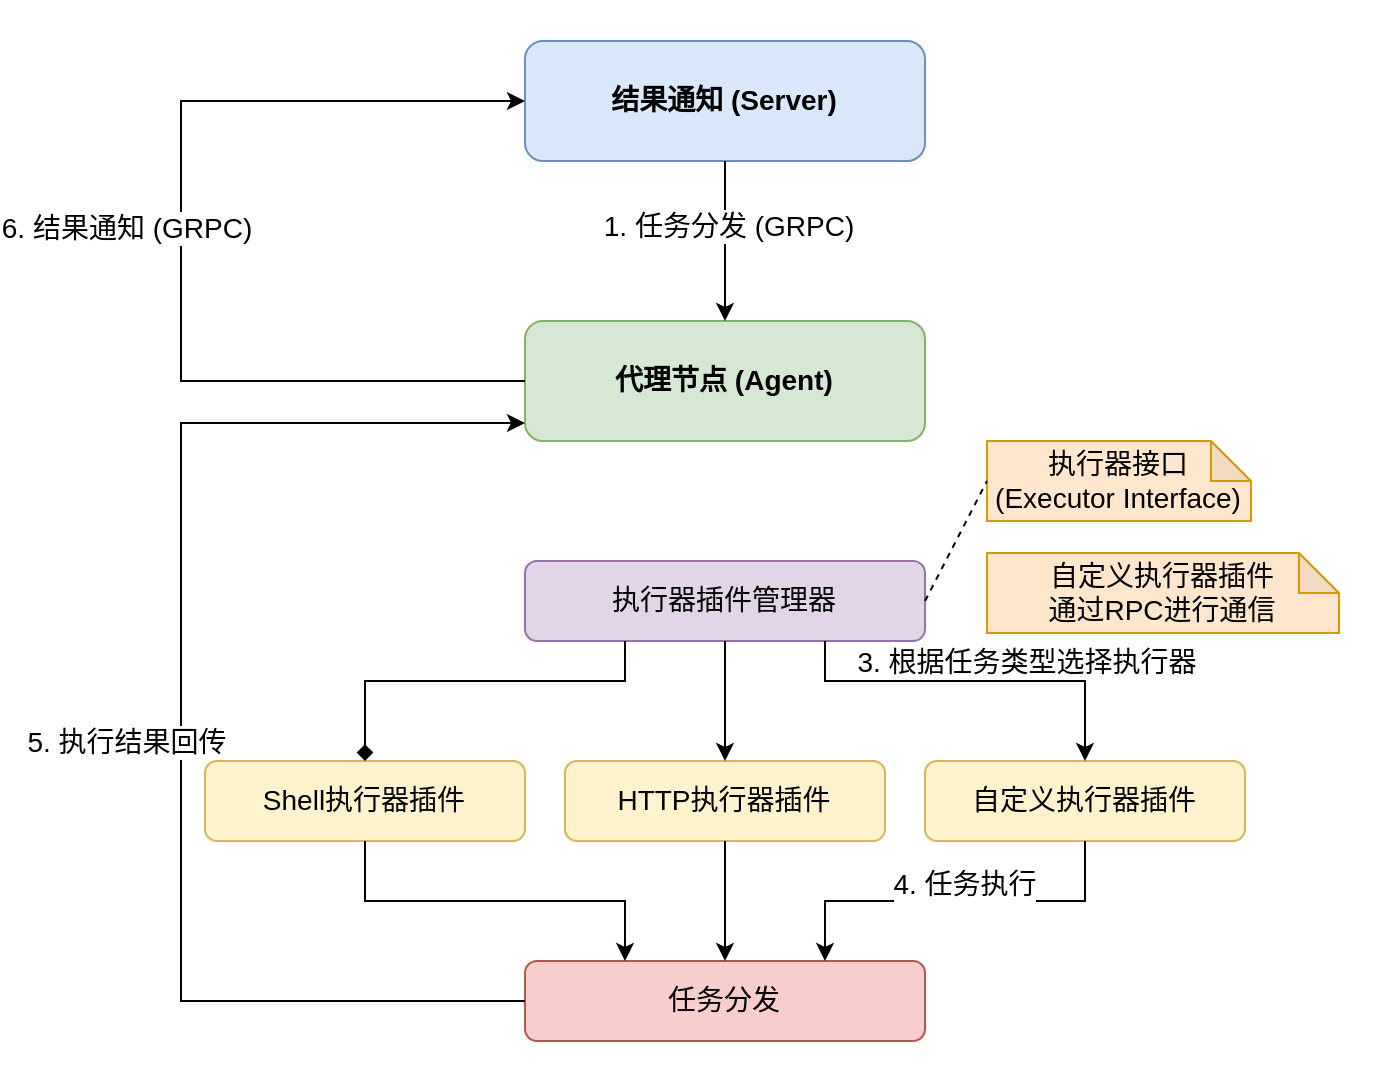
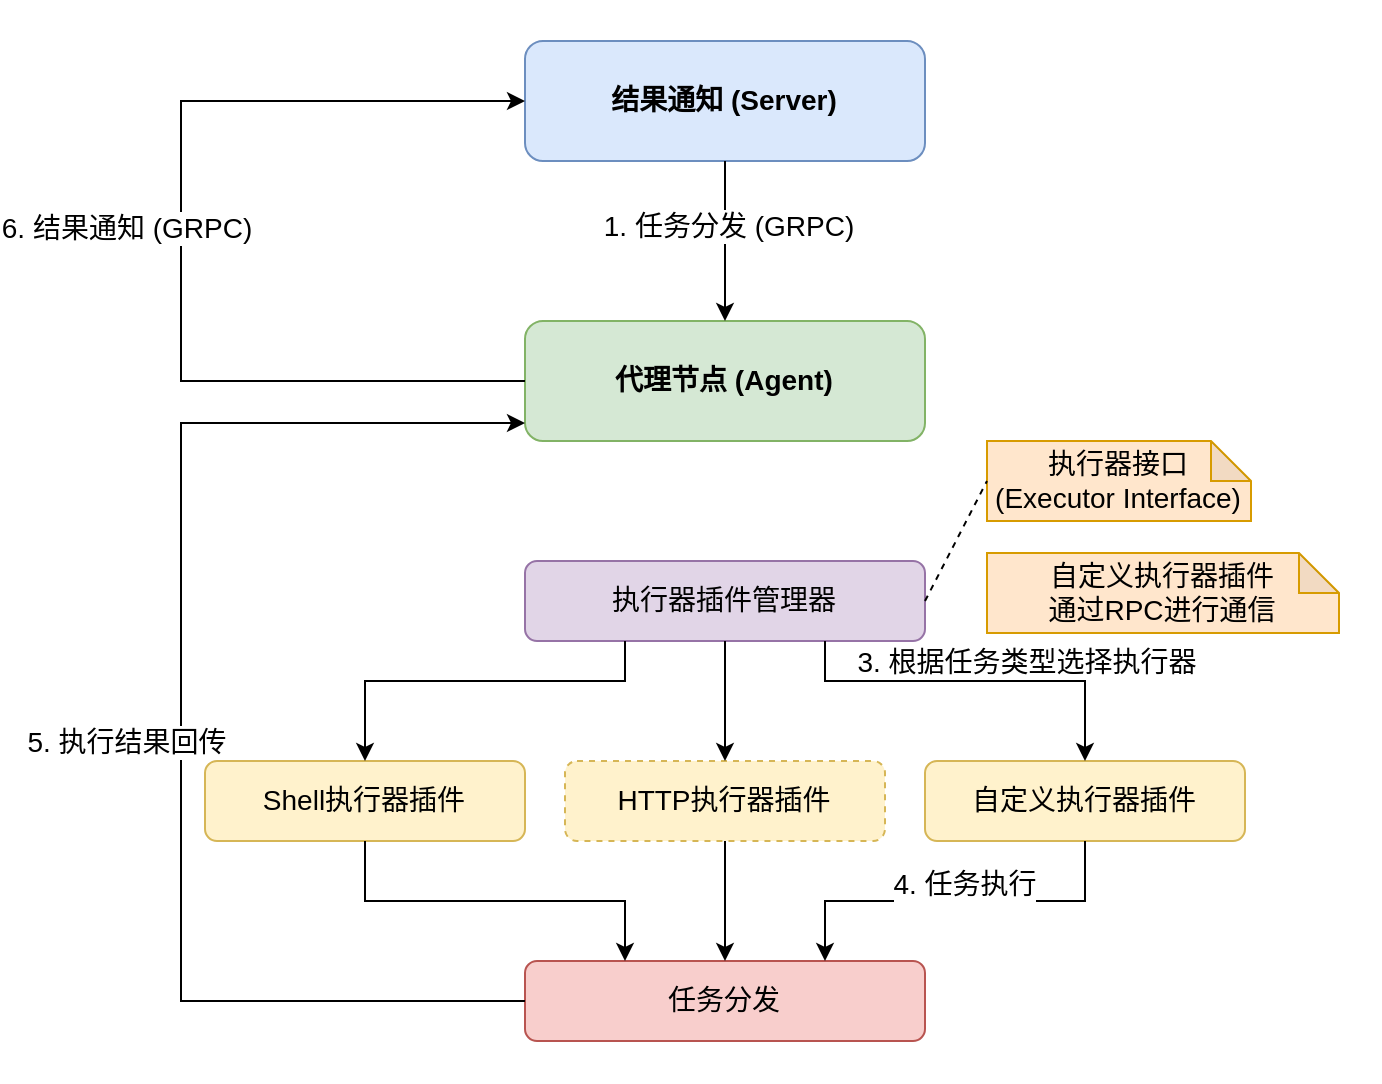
edge "执行器插件管理器" -> "Shell执行器插件": arrowhead diamond -> classic
node "HTTP执行器插件": style solid -> dashed
